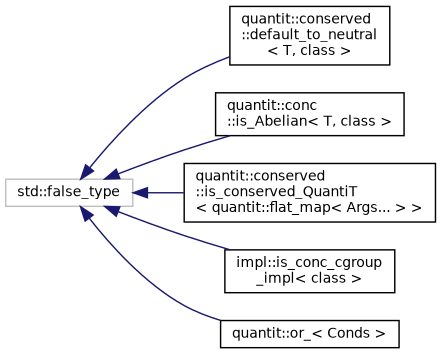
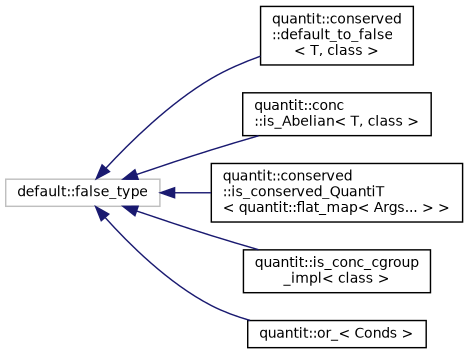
node "quantit::conserved ::default_to_neutral < T, class >": label "quantit::conserved ::default_to_neutral < T, class >" -> "quantit::conserved ::default_to_false < T, class >"
node "std::false_type": label "std::false_type" -> "default::false_type"
node "impl::is_conc_cgroup _impl< class >": label "impl::is_conc_cgroup _impl< class >" -> "quantit::is_conc_cgroup _impl< class >"
